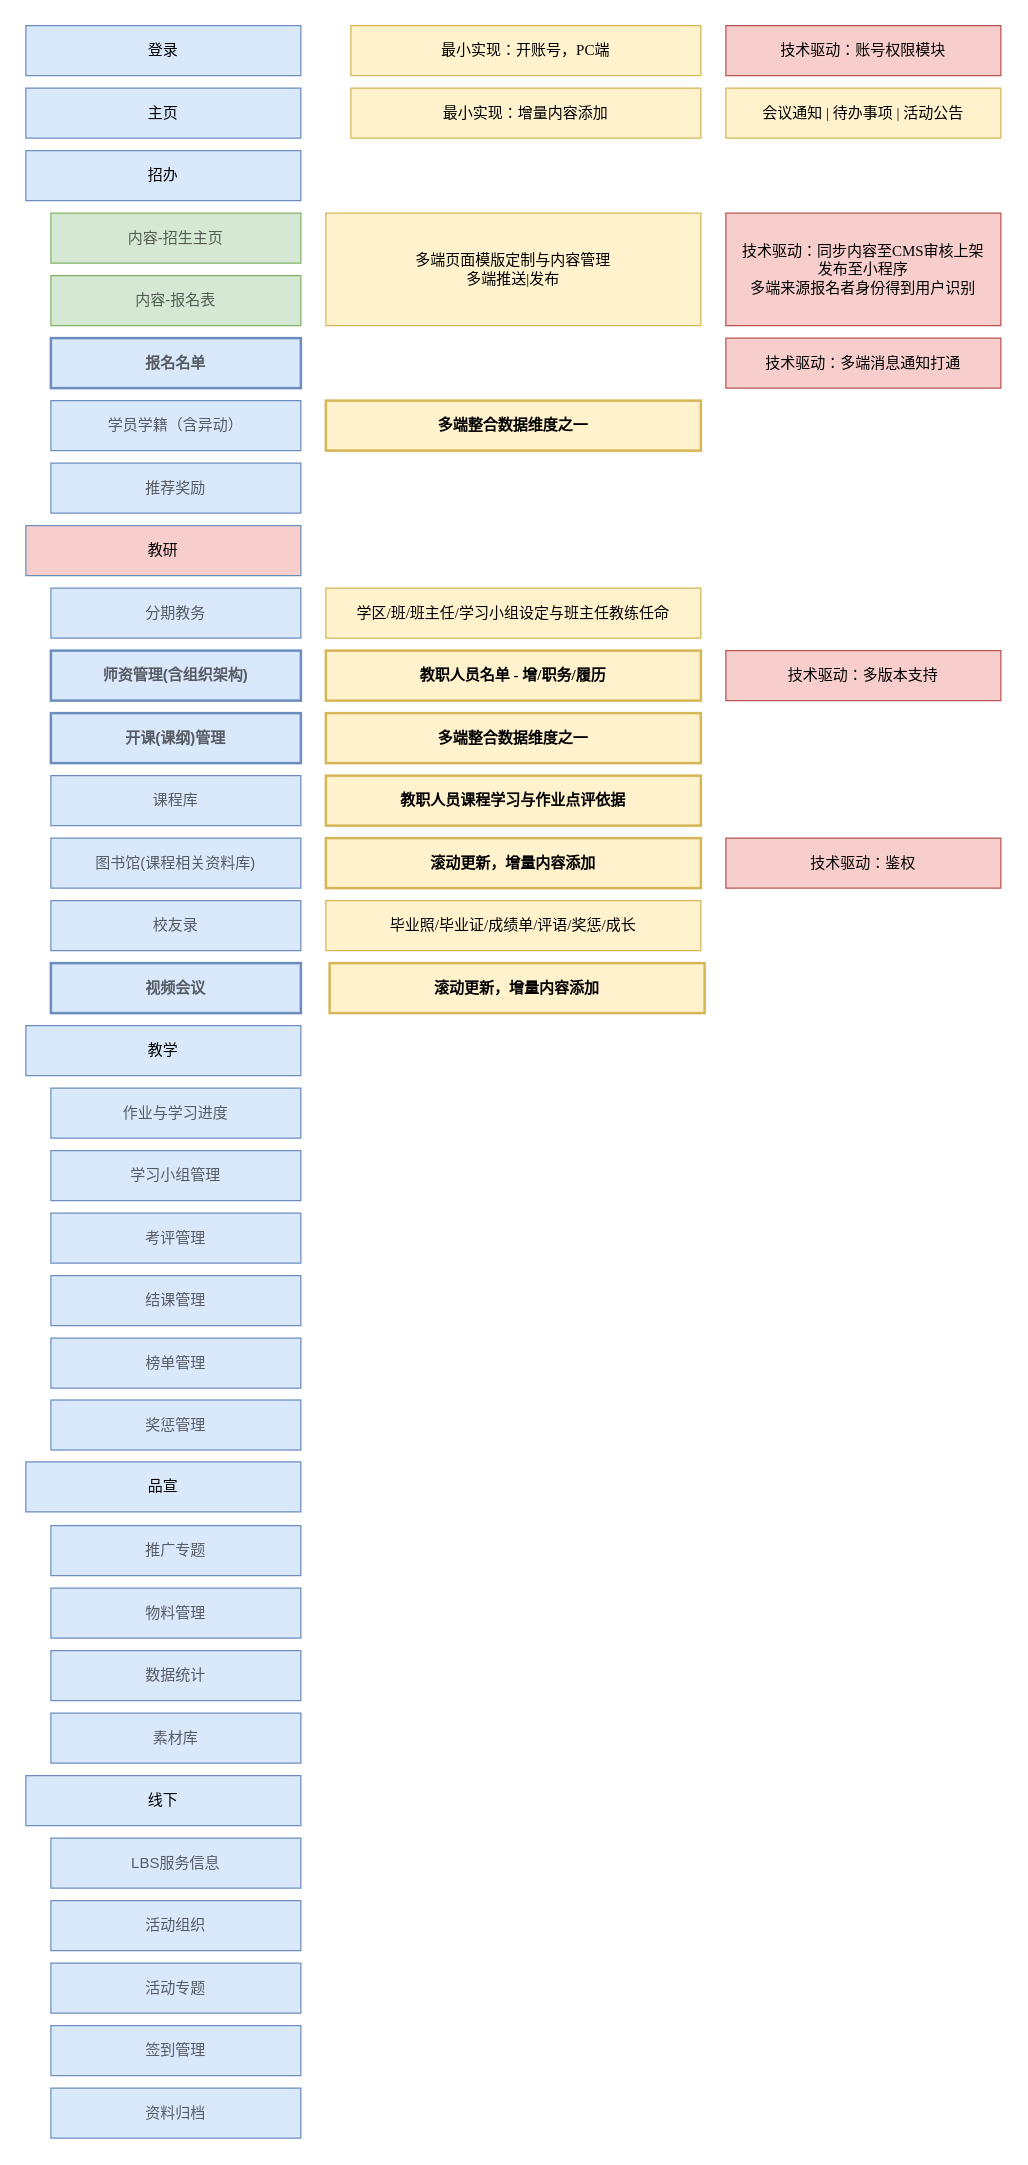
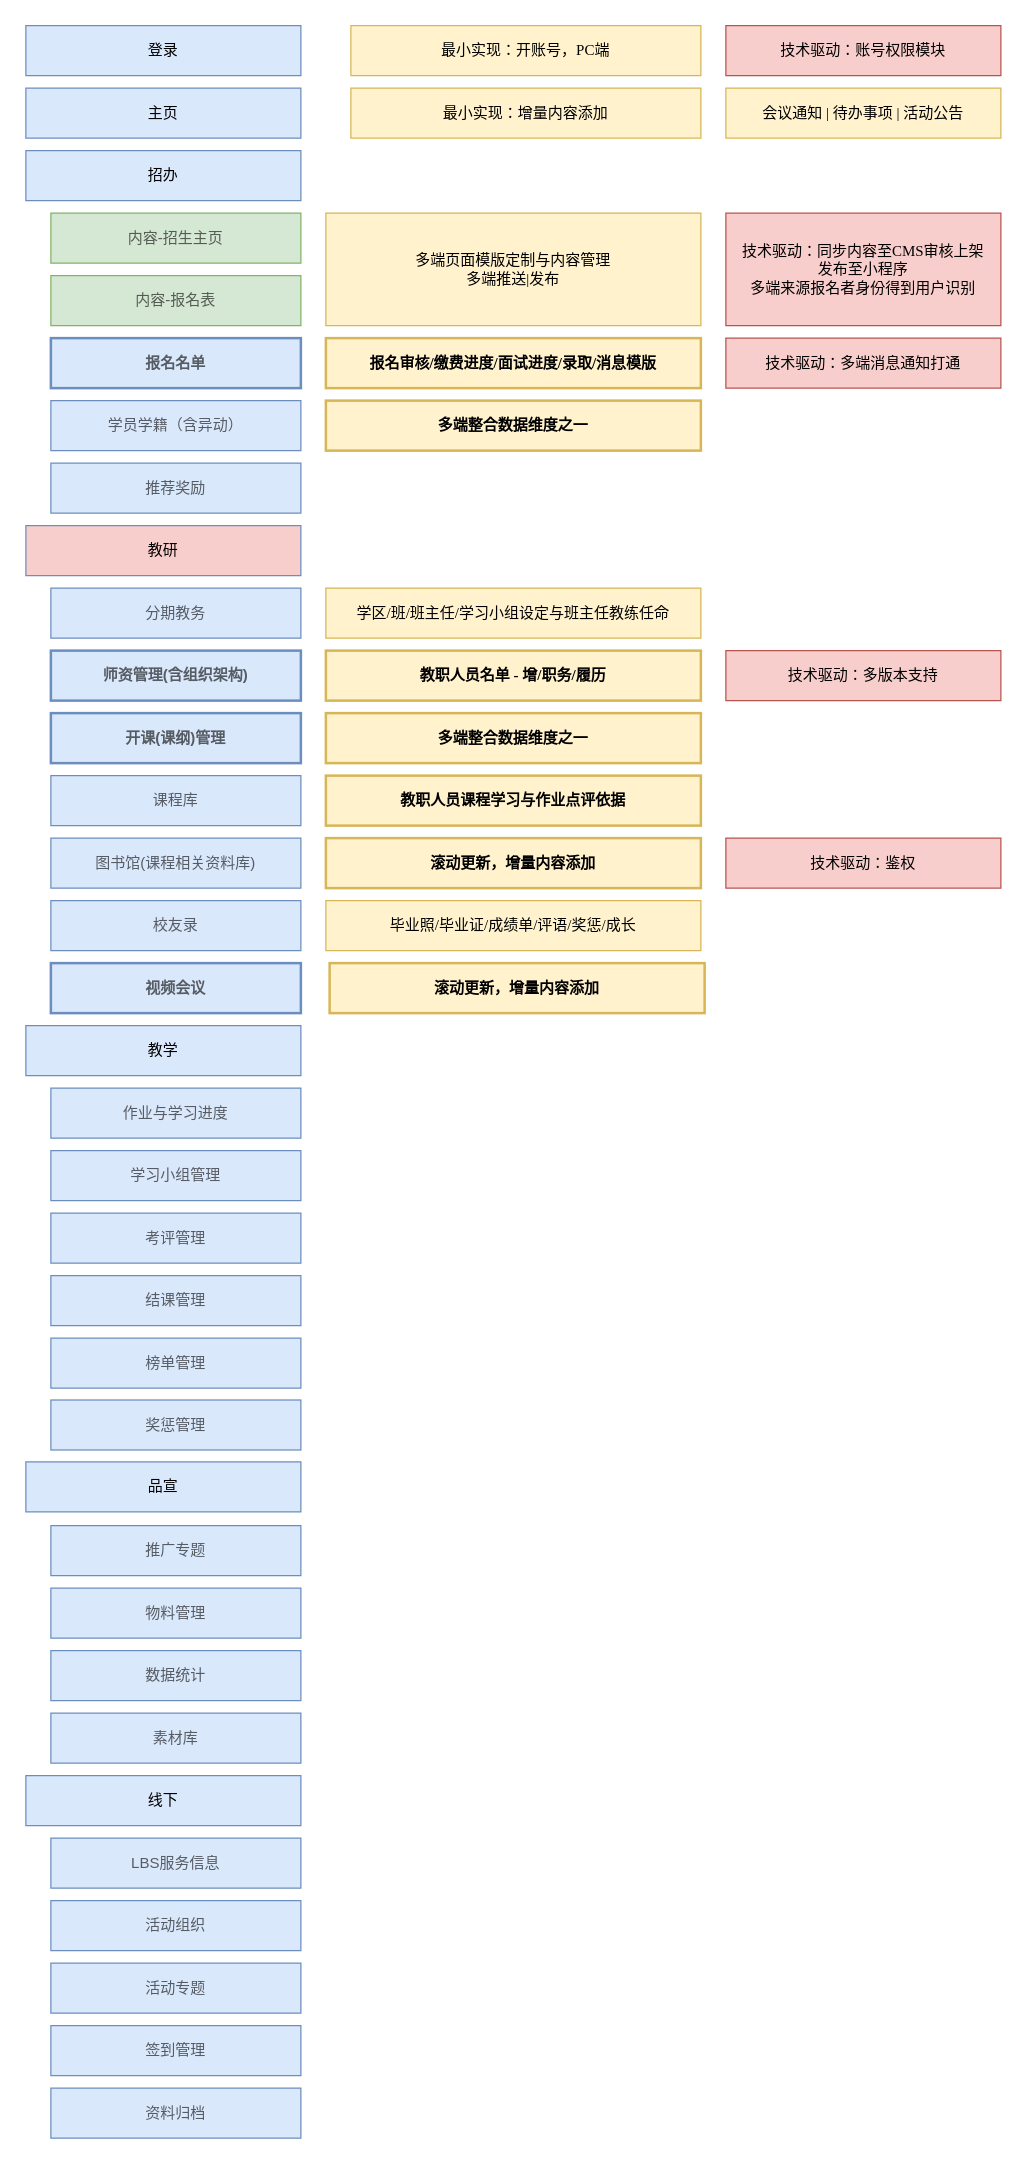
node "报名审核/缴费进度/面试进度/录取/消息模版": added
